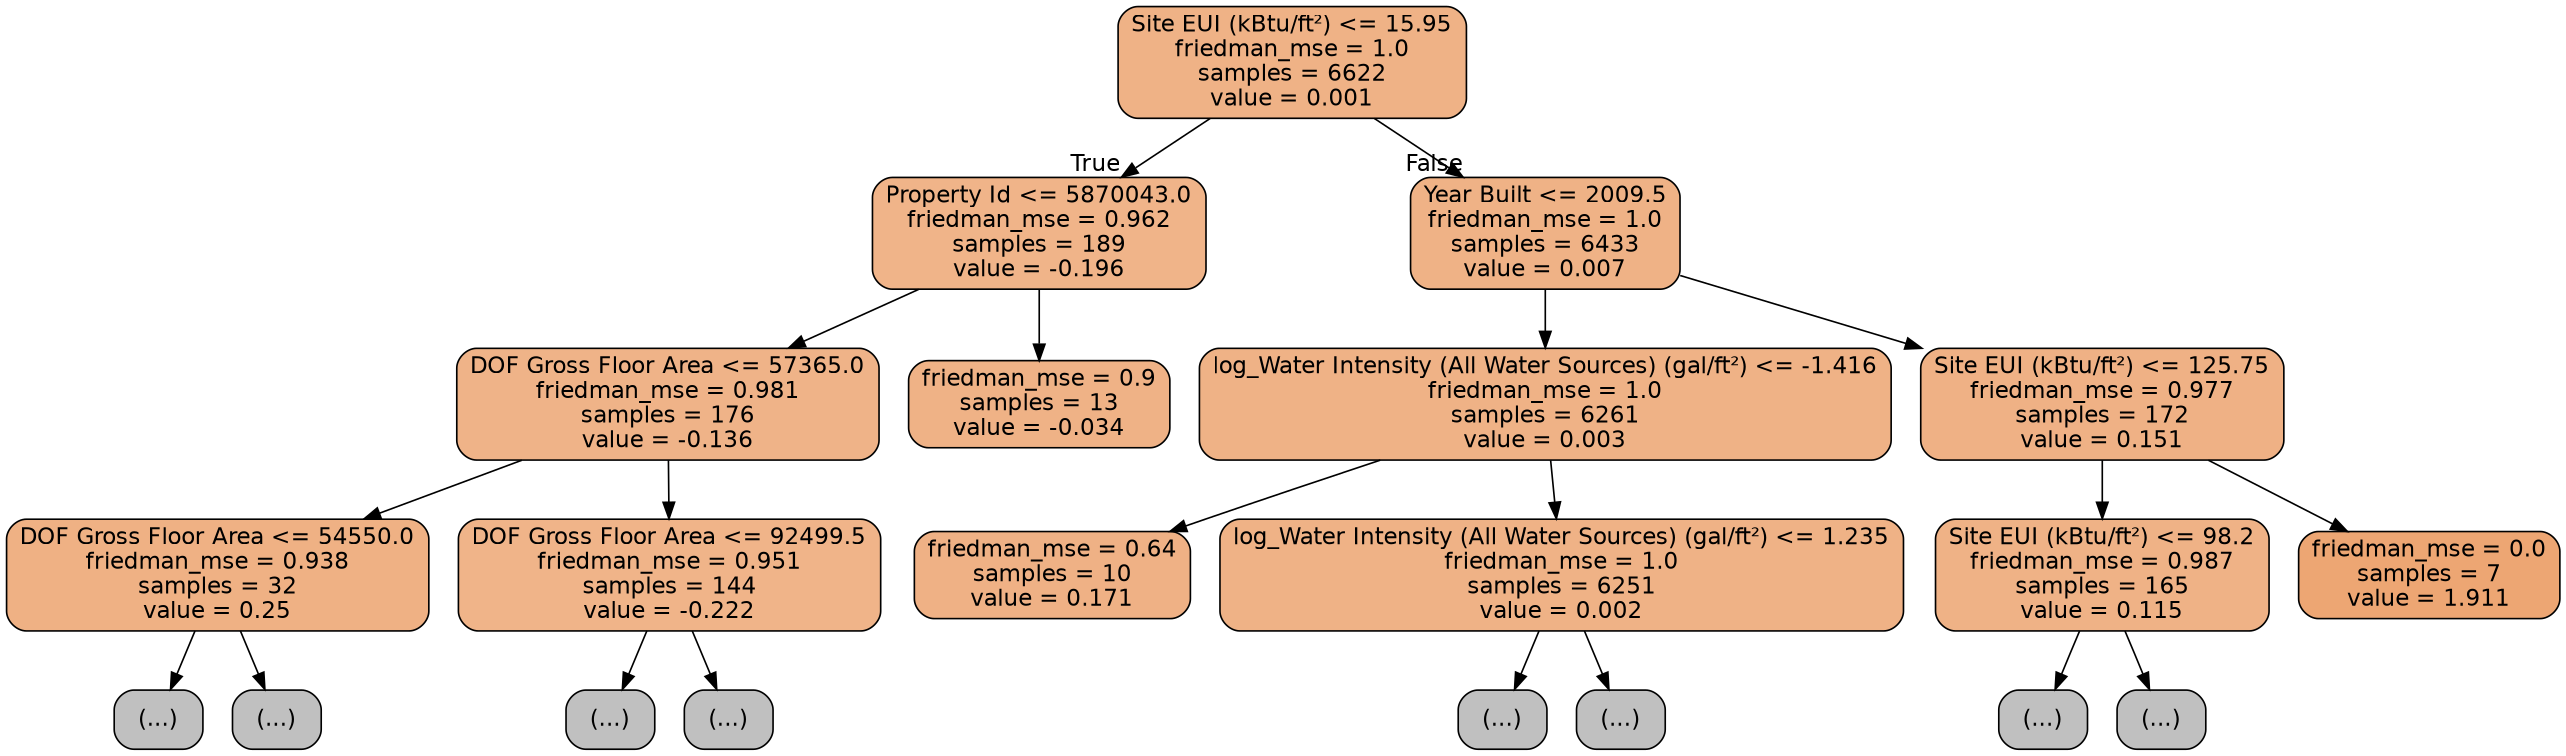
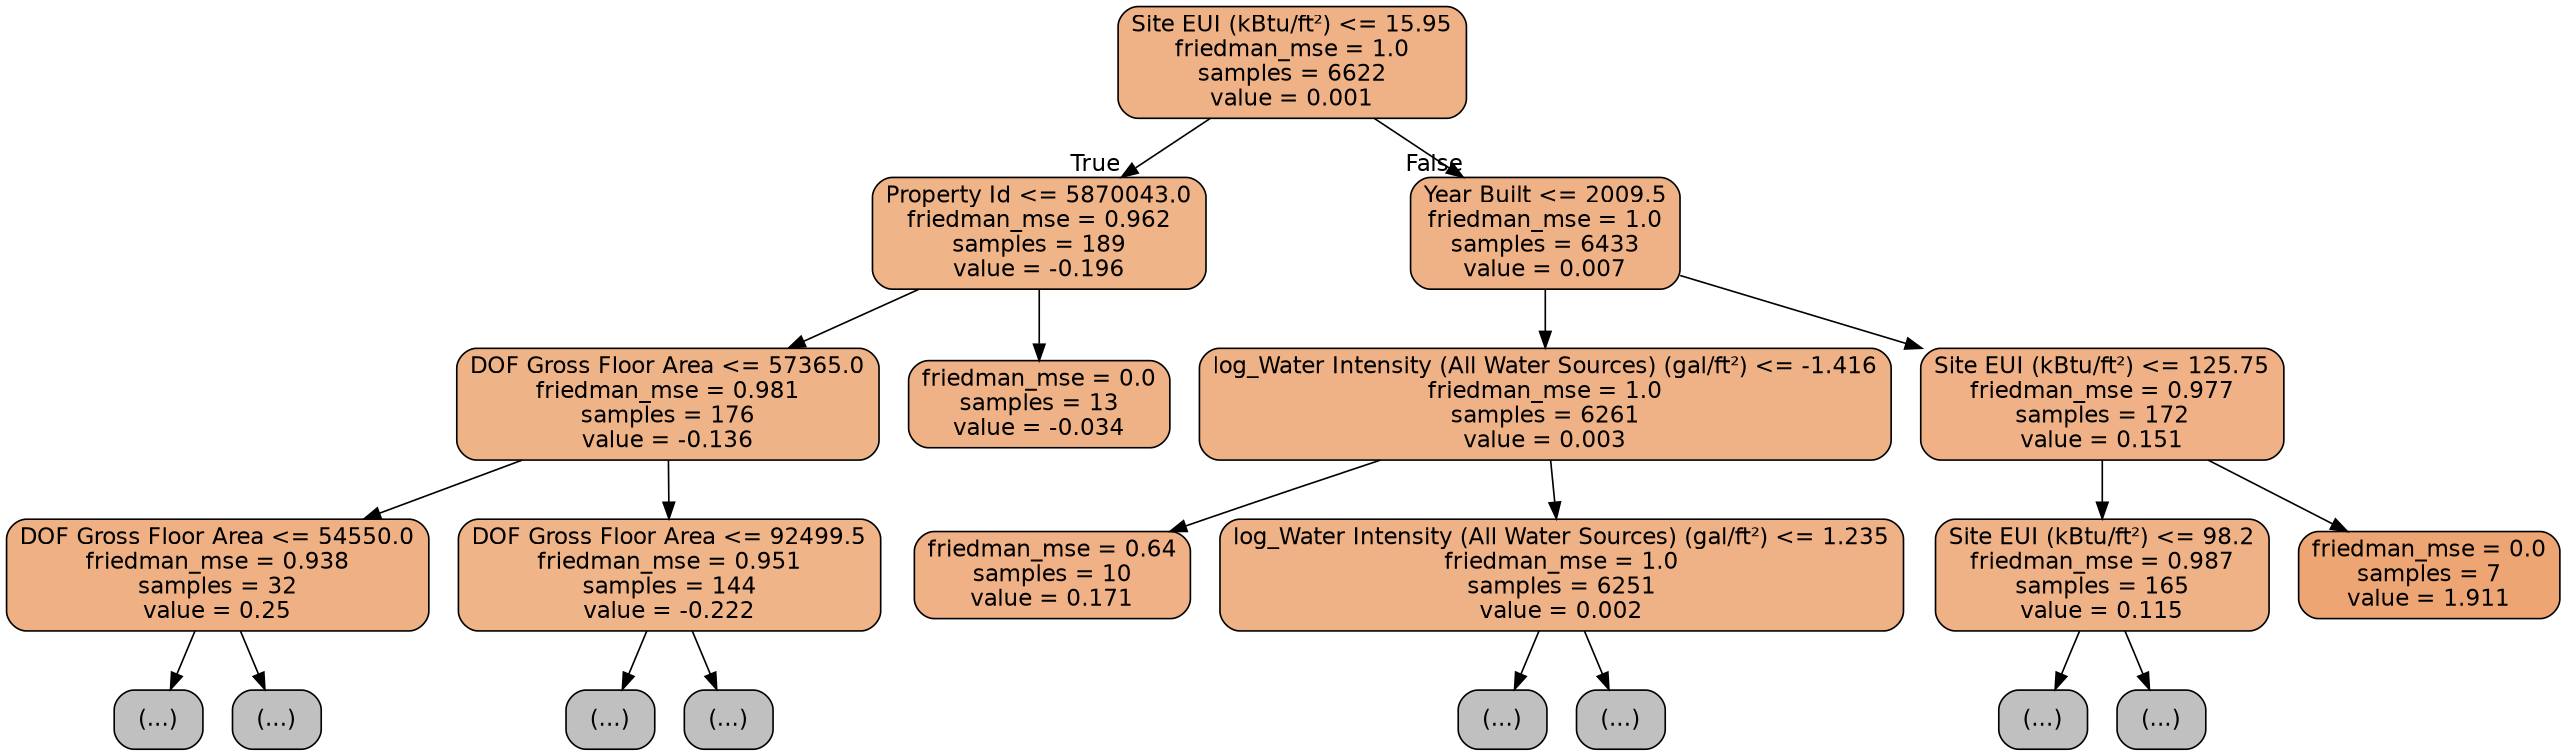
node "friedman_mse = 0.9 samples = 13 value = -0.034": label "friedman_mse = 0.9 samples = 13 value = -0.034" -> "friedman_mse = 0.0 samples = 13 value = -0.034"
